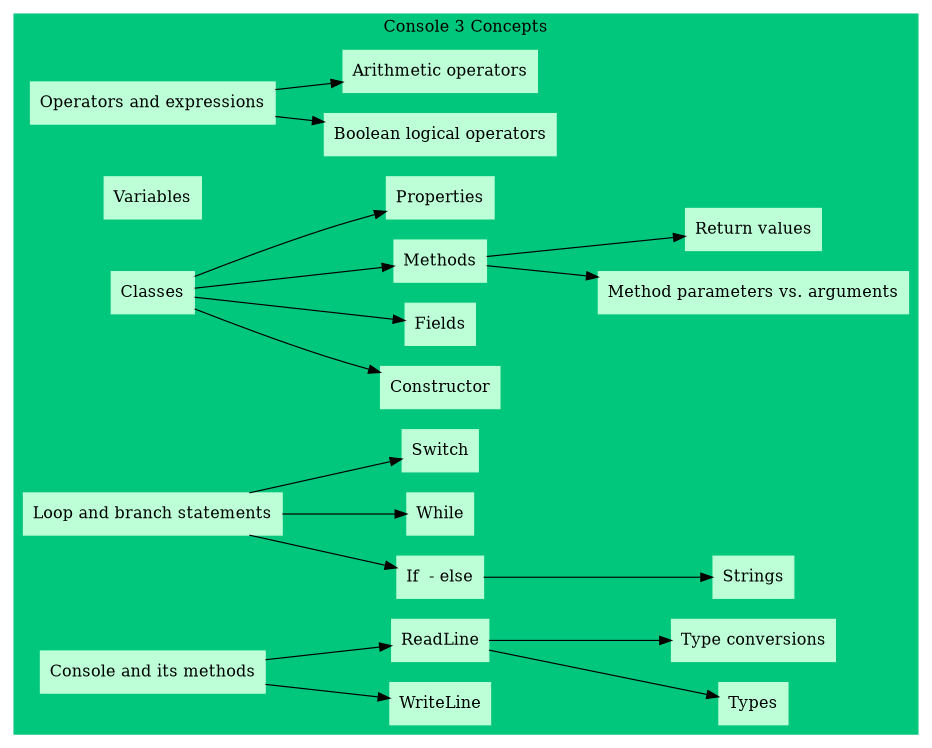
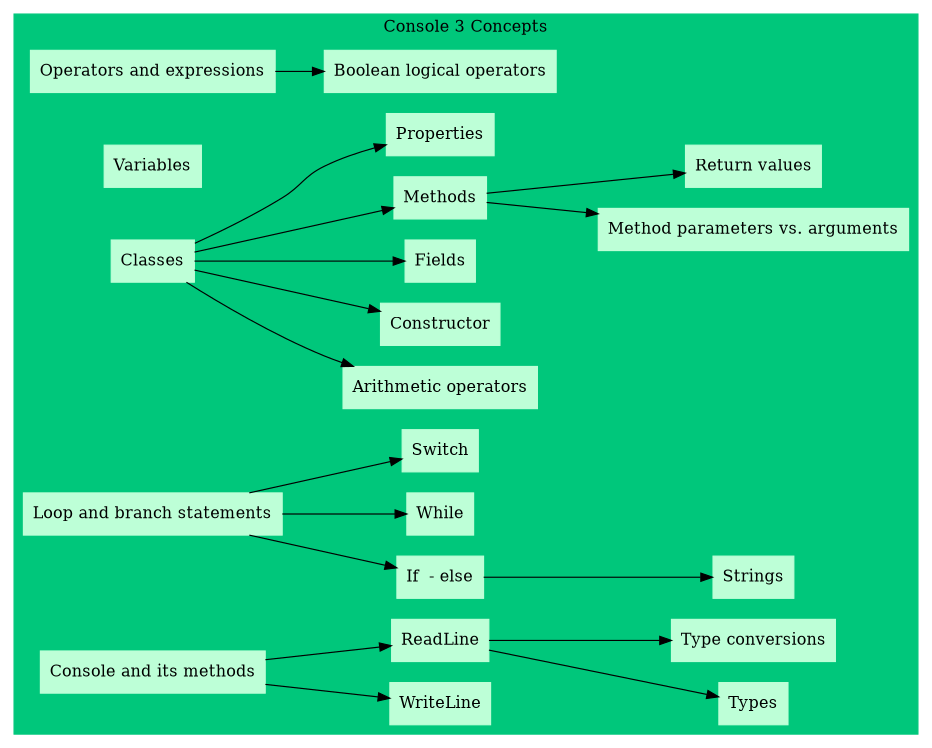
edge "Operators and expressions" -> "Arithmetic operators": now "Classes" -> "Arithmetic operators"
